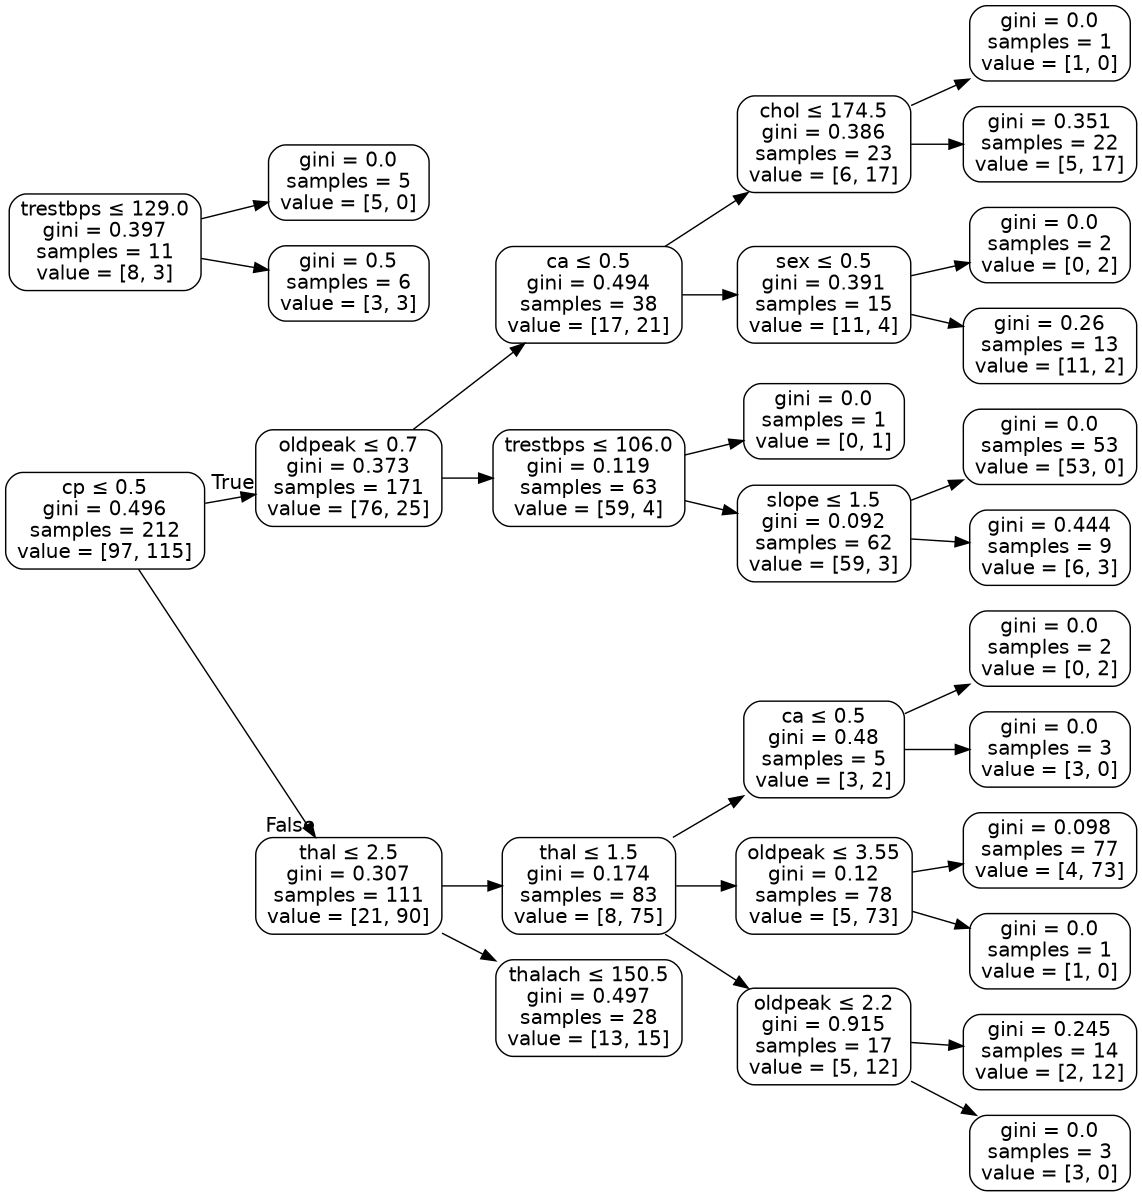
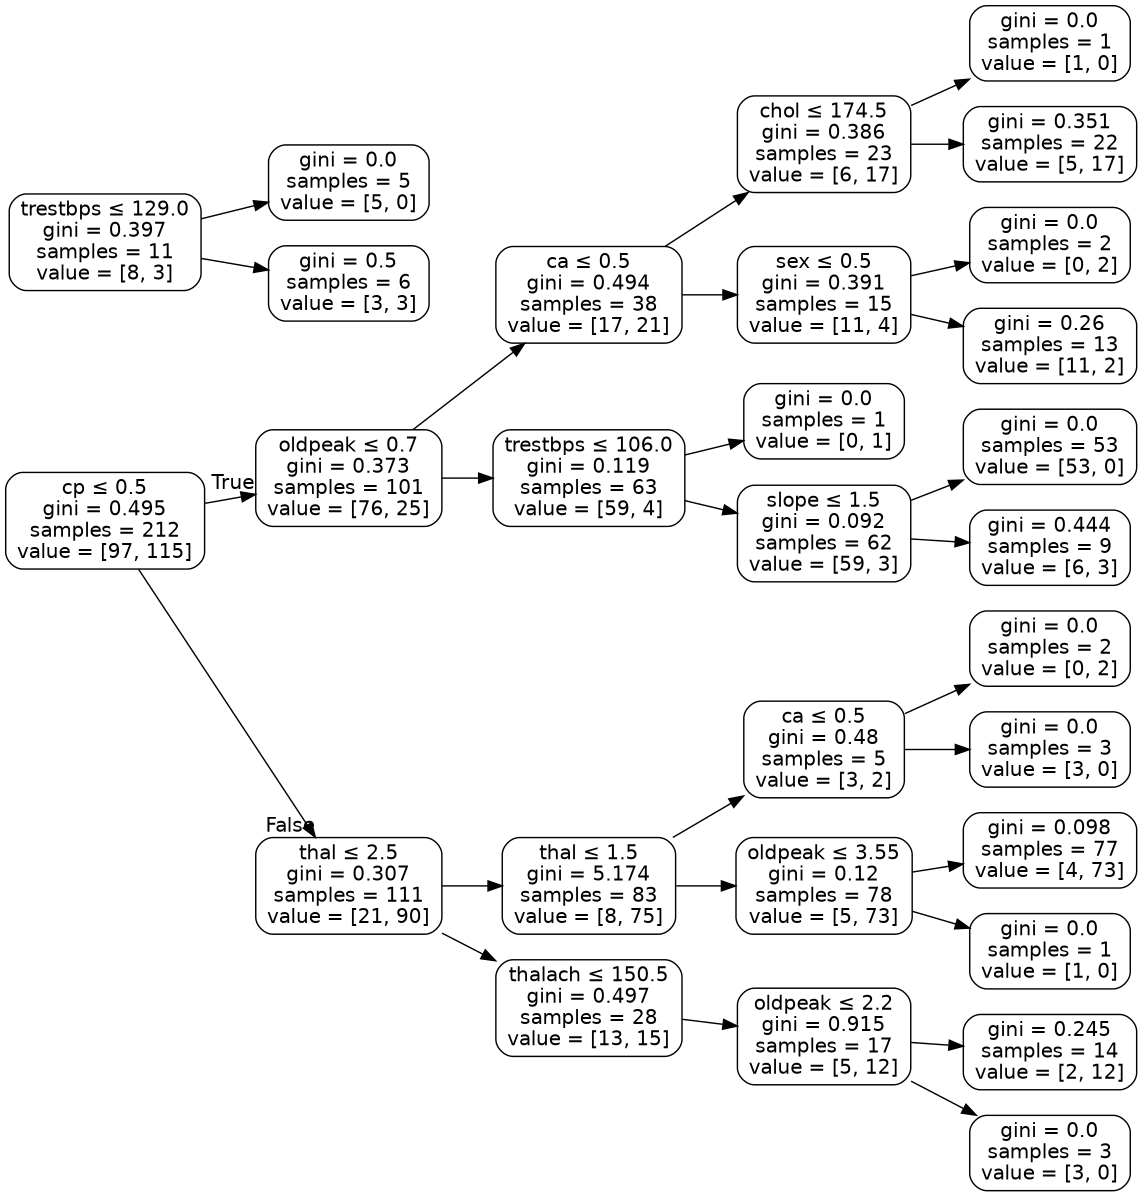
node "oldpeak ≤ 0.7": text "samples = 171" -> "samples = 101"
node "cp ≤ 0.5": text "gini = 0.496" -> "gini = 0.495"
node "thal ≤ 1.5": text "gini = 0.174" -> "gini = 5.174"
edge "thal ≤ 1.5" -> "oldpeak ≤ 2.2": now "thalach ≤ 150.5" -> "oldpeak ≤ 2.2"
